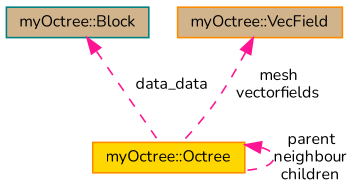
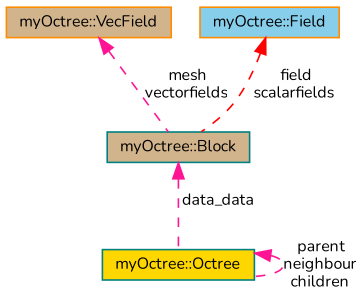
node "myOctree::Field": added
edge "myOctree::Octree" -> "myOctree::VecField": now "myOctree::Block" -> "myOctree::VecField"
node "myOctree::Octree": color darkorange -> teal
